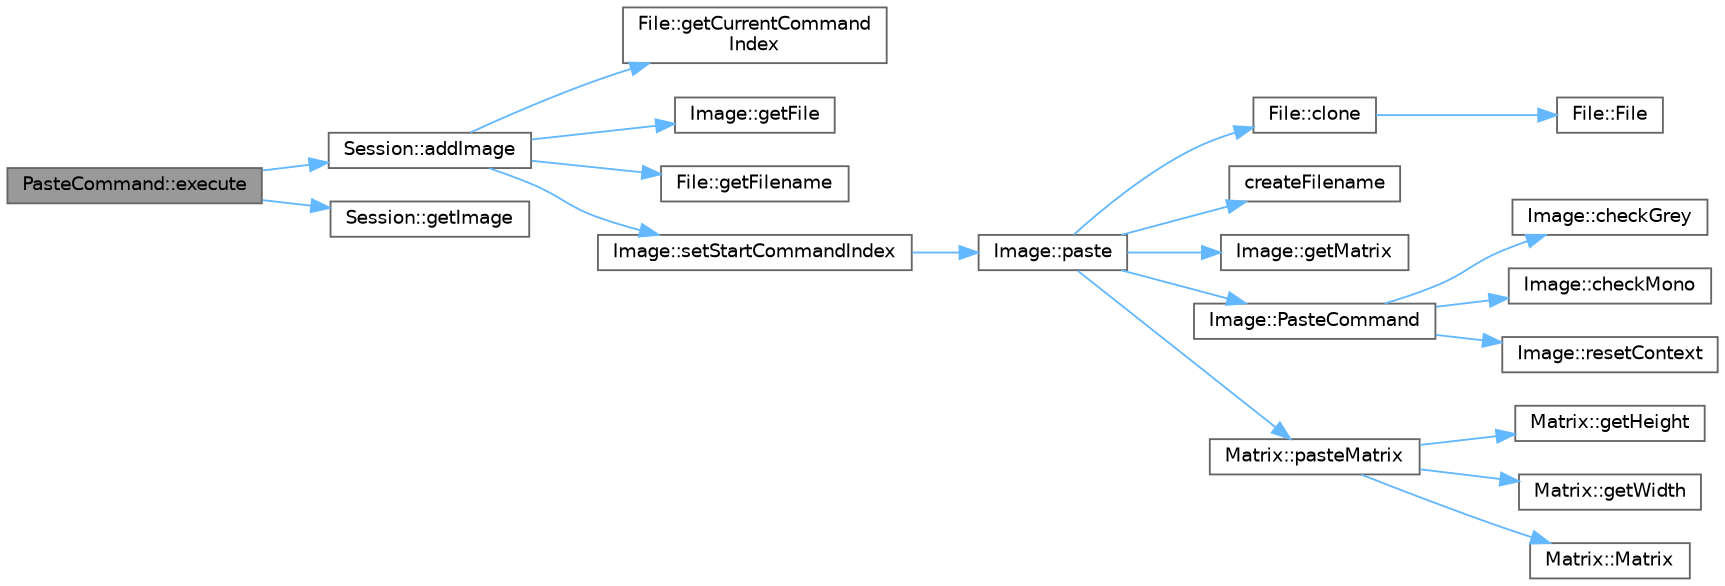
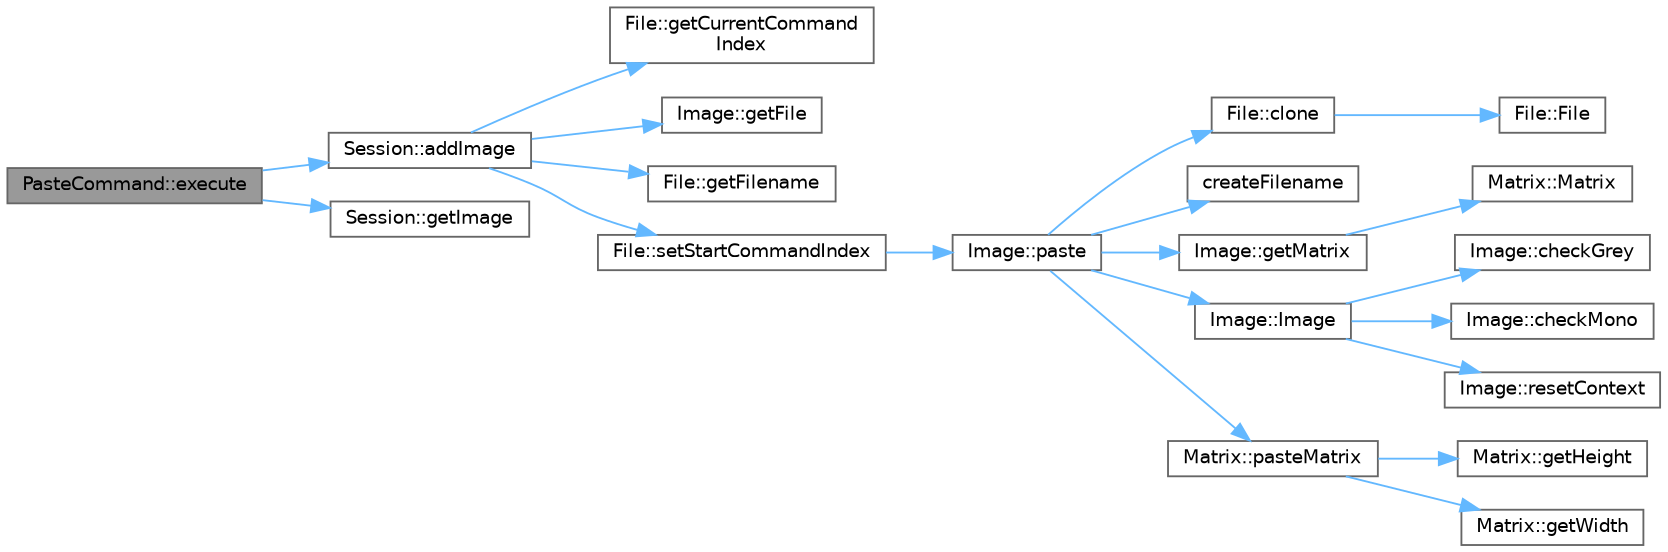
node "Image::setStartCommandIndex": label "Image::setStartCommandIndex" -> "File::setStartCommandIndex"
node "Image::PasteCommand": label "Image::PasteCommand" -> "Image::Image"
edge "Matrix::pasteMatrix" -> "Matrix::Matrix": now "Image::getMatrix" -> "Matrix::Matrix"
